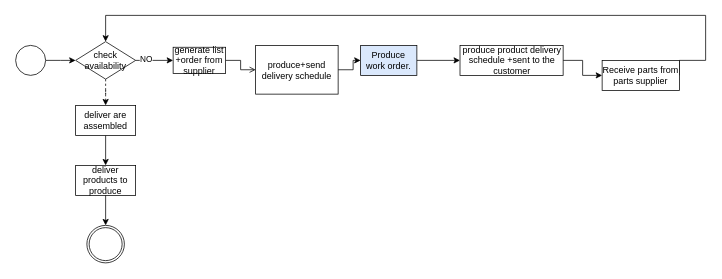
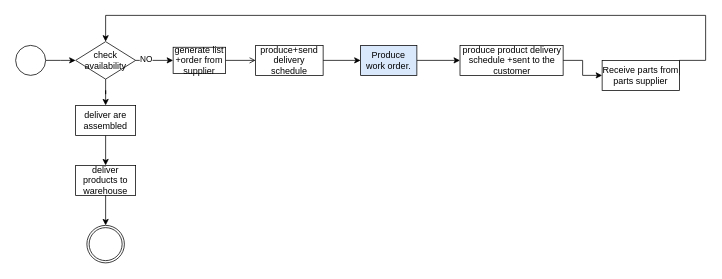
node "produce+send delivery schedule": size 83x49 -> 68x30
edge "check availability" -> "deliver are assembled": style dashed -> solid
node "deliver products to produce": label "deliver products to produce" -> "deliver products to warehouse"
